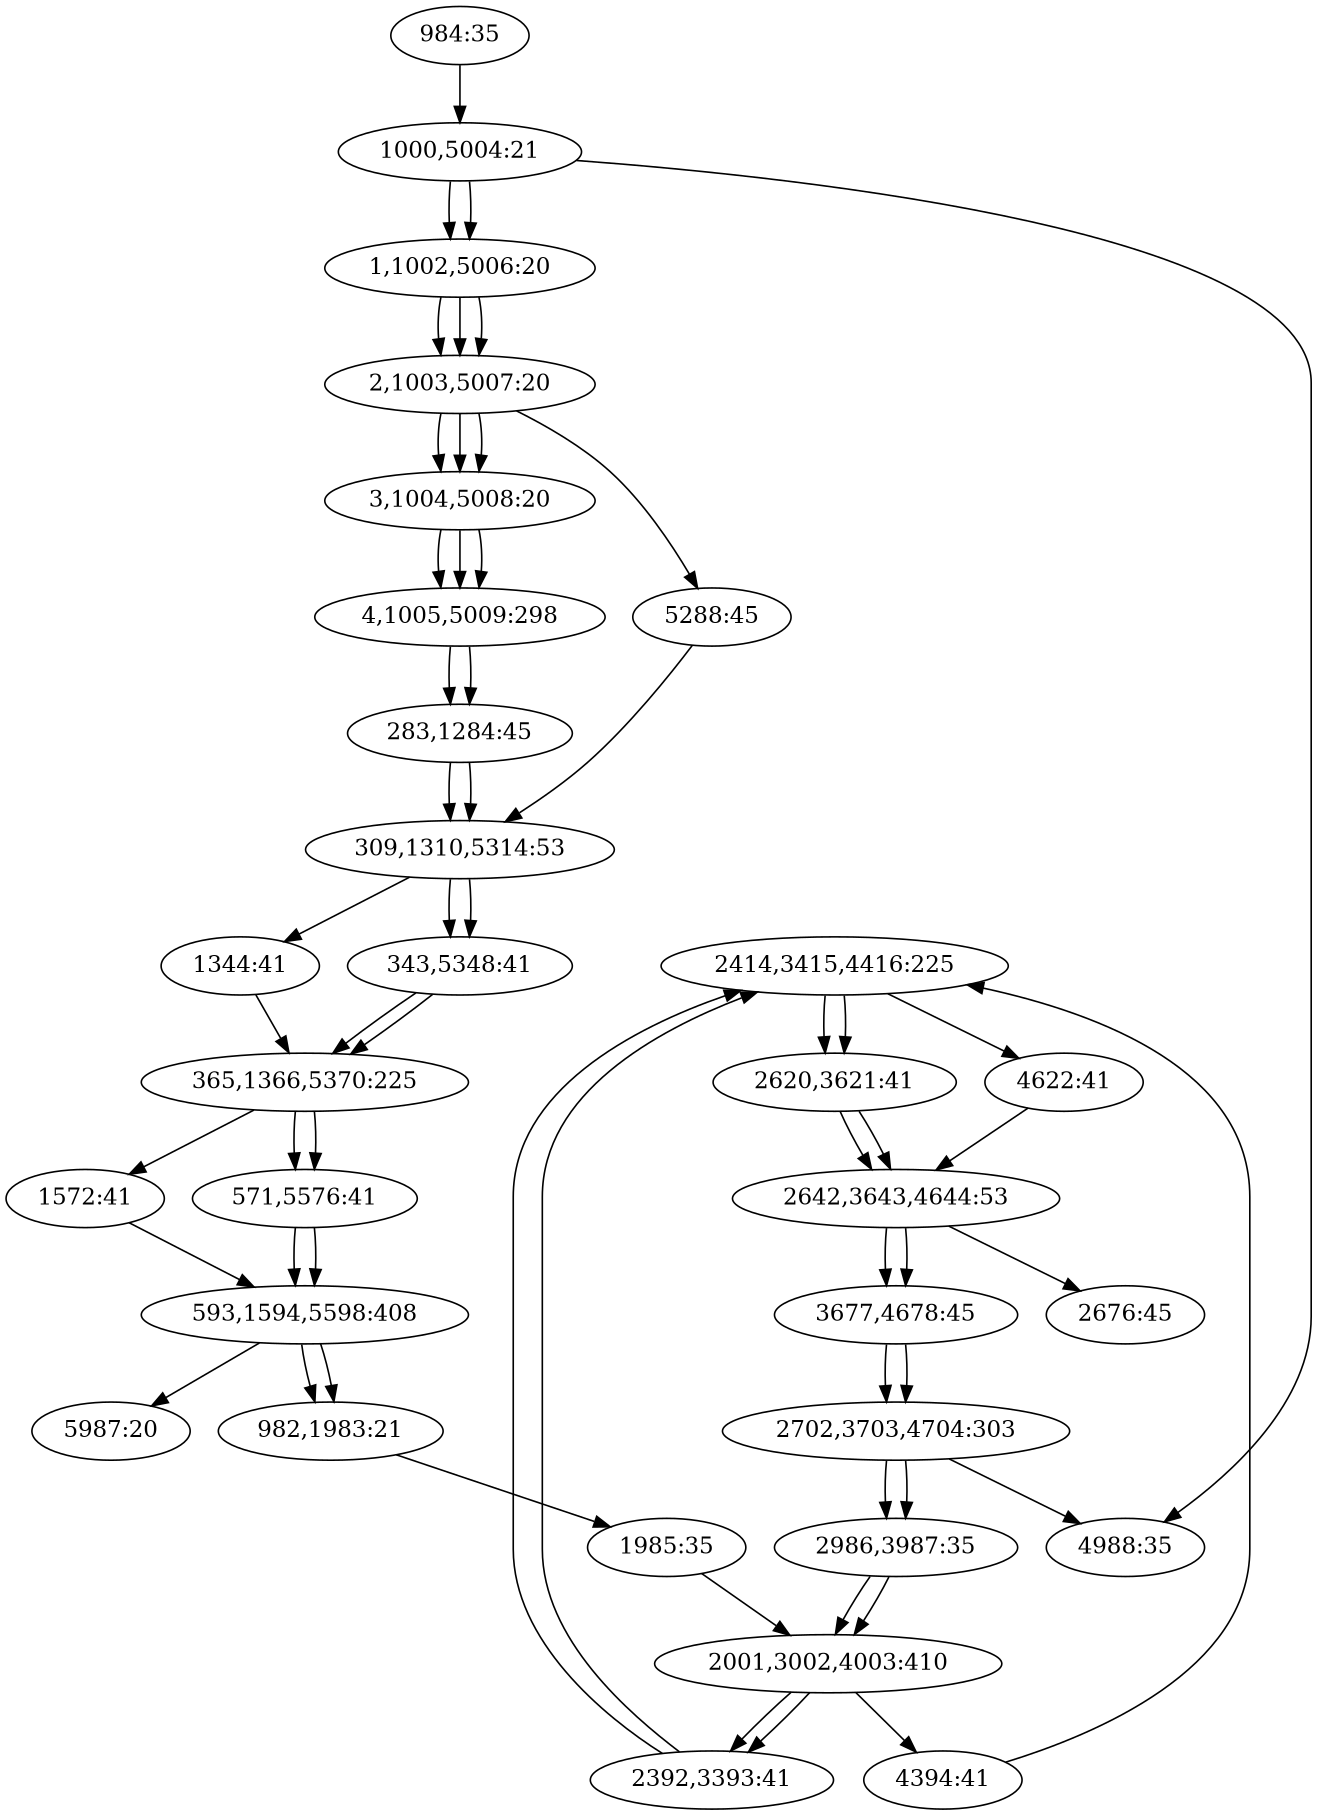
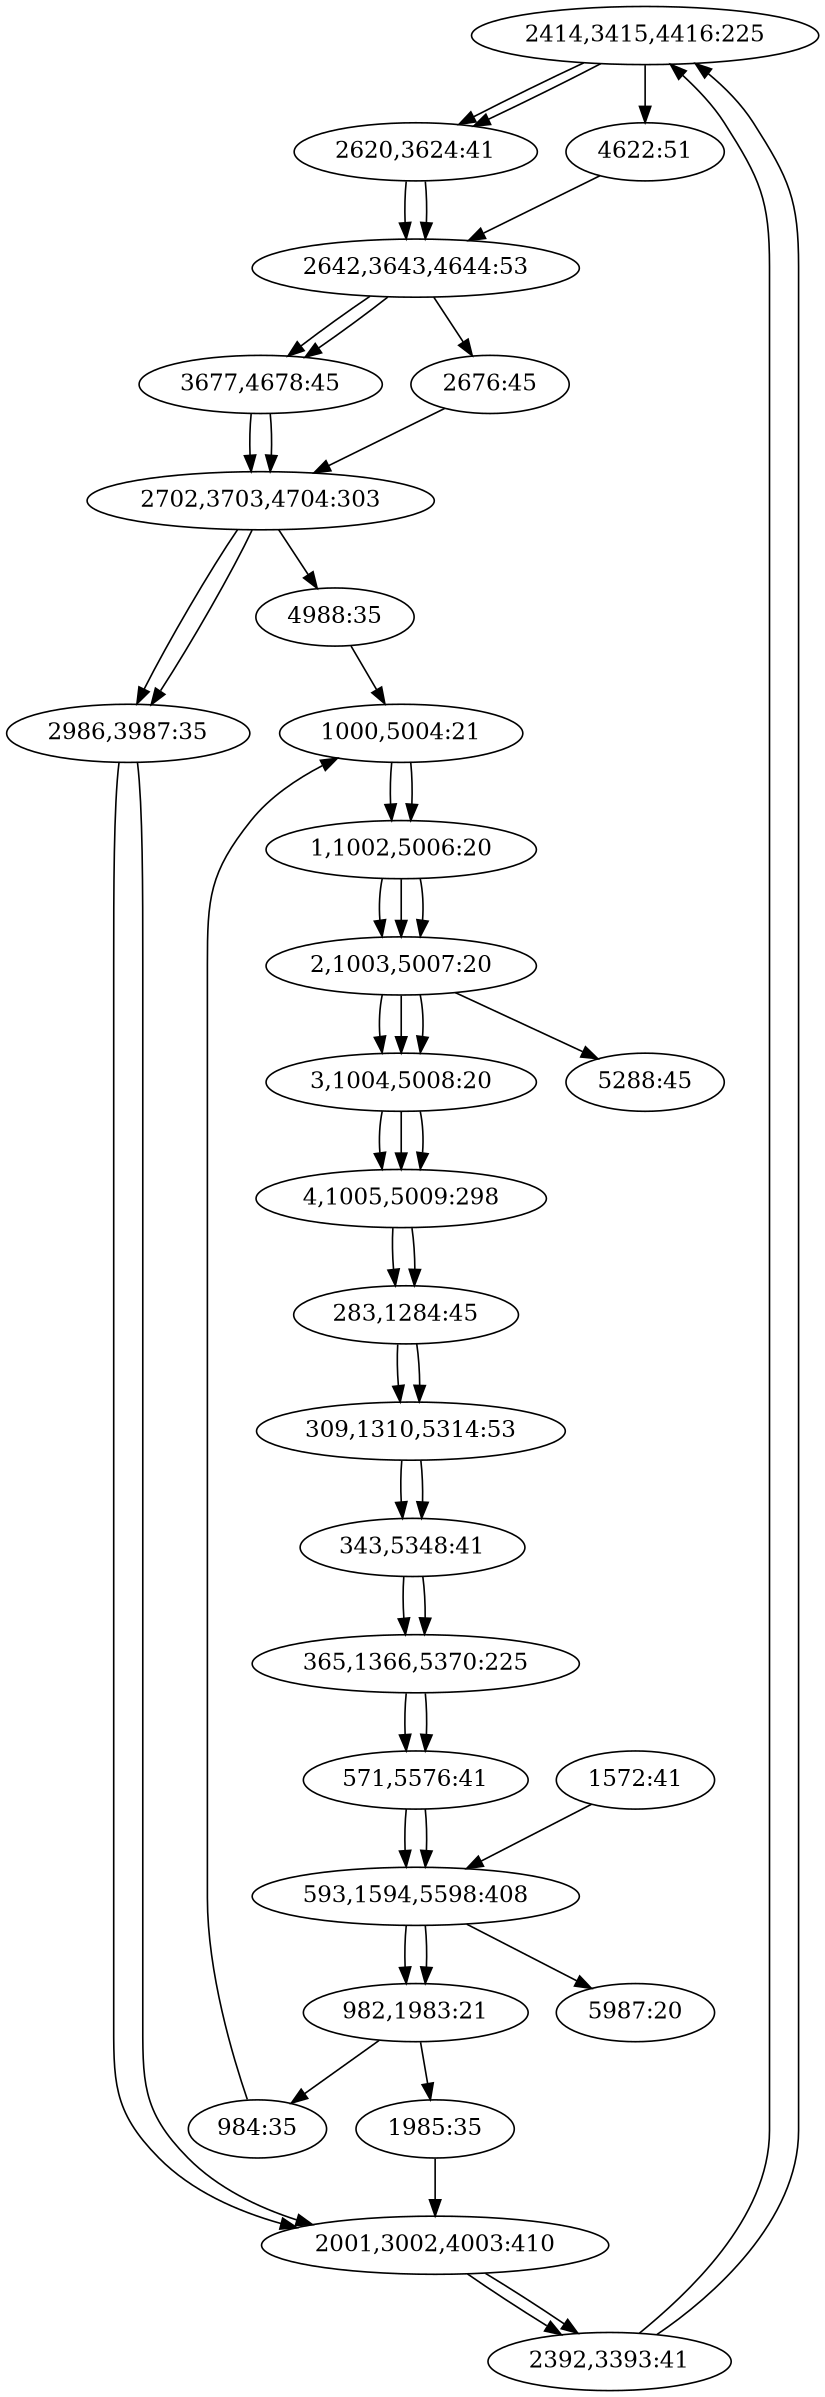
edge "2676:45" -> "2702,3703,4704:303": added
edge "1000,5004:21" -> "4988:35": reversed
edge "5288:45" -> "309,1310,5314:53": removed
node "1344:41": removed
node "2620,3621:41": label "2620,3621:41" -> "2620,3624:41"
node "4622:41": label "4622:41" -> "4622:51"
edge "365,1366,5370:225" -> "1572:41": removed
node "4394:41": removed
edge "982,1983:21" -> "984:35": added
